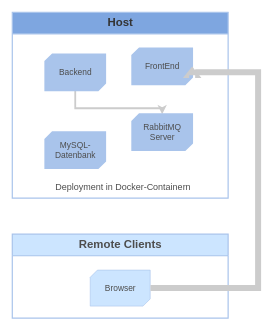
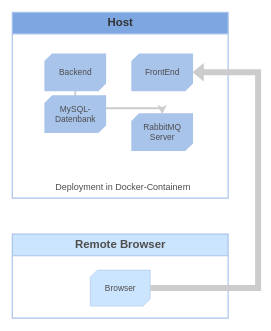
node "FrontEnd": moved (162, 66) -> (162, 72)
node "MySQL- Datenbank": moved (75, 150) -> (75, 114)
node "Remote Clients": label "Remote Clients" -> "Remote Browser"
